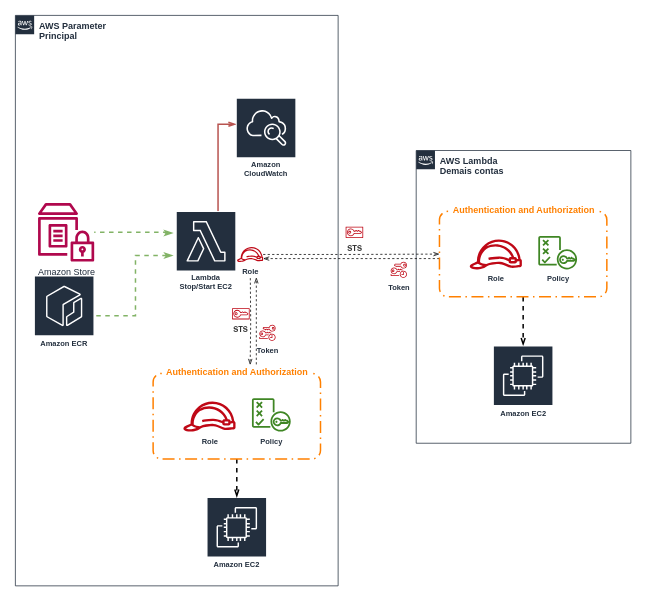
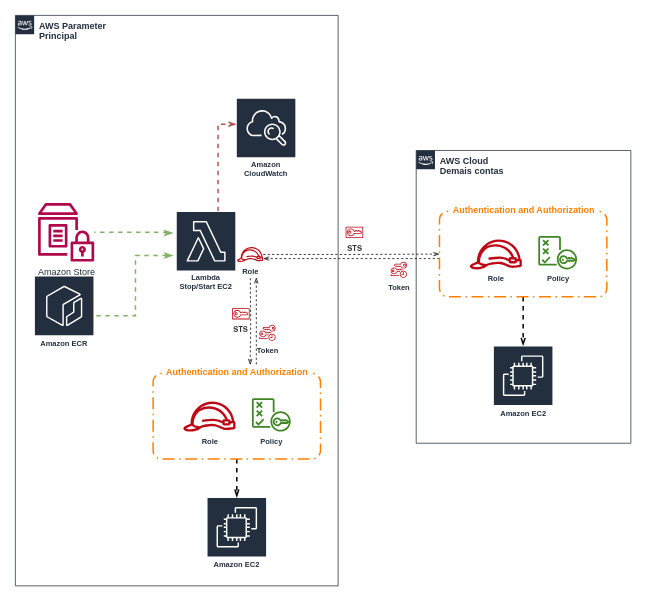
edge "Lambda Stop/Start EC2" -> "Amazon CloudWatch": style solid -> dashed
node "AWS Lambda Demais contas": label "AWS Lambda Demais contas" -> "AWS Cloud Demais contas"
